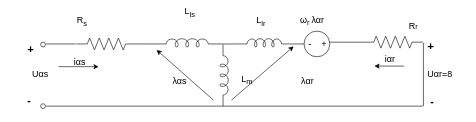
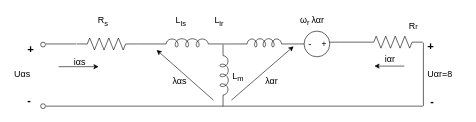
node "Lls": moved (192, 10) -> (183, 19)
node "Llr": moved (264, 19) -> (222, 19)
node "Rs": moved (84, 20) -> (105, 20)
node "Uαs": moved (42, 73) -> (24, 73)
node "Lm": moved (249, 78) -> (240, 75)
node "λαr": moved (312, 80) -> (276, 80)
